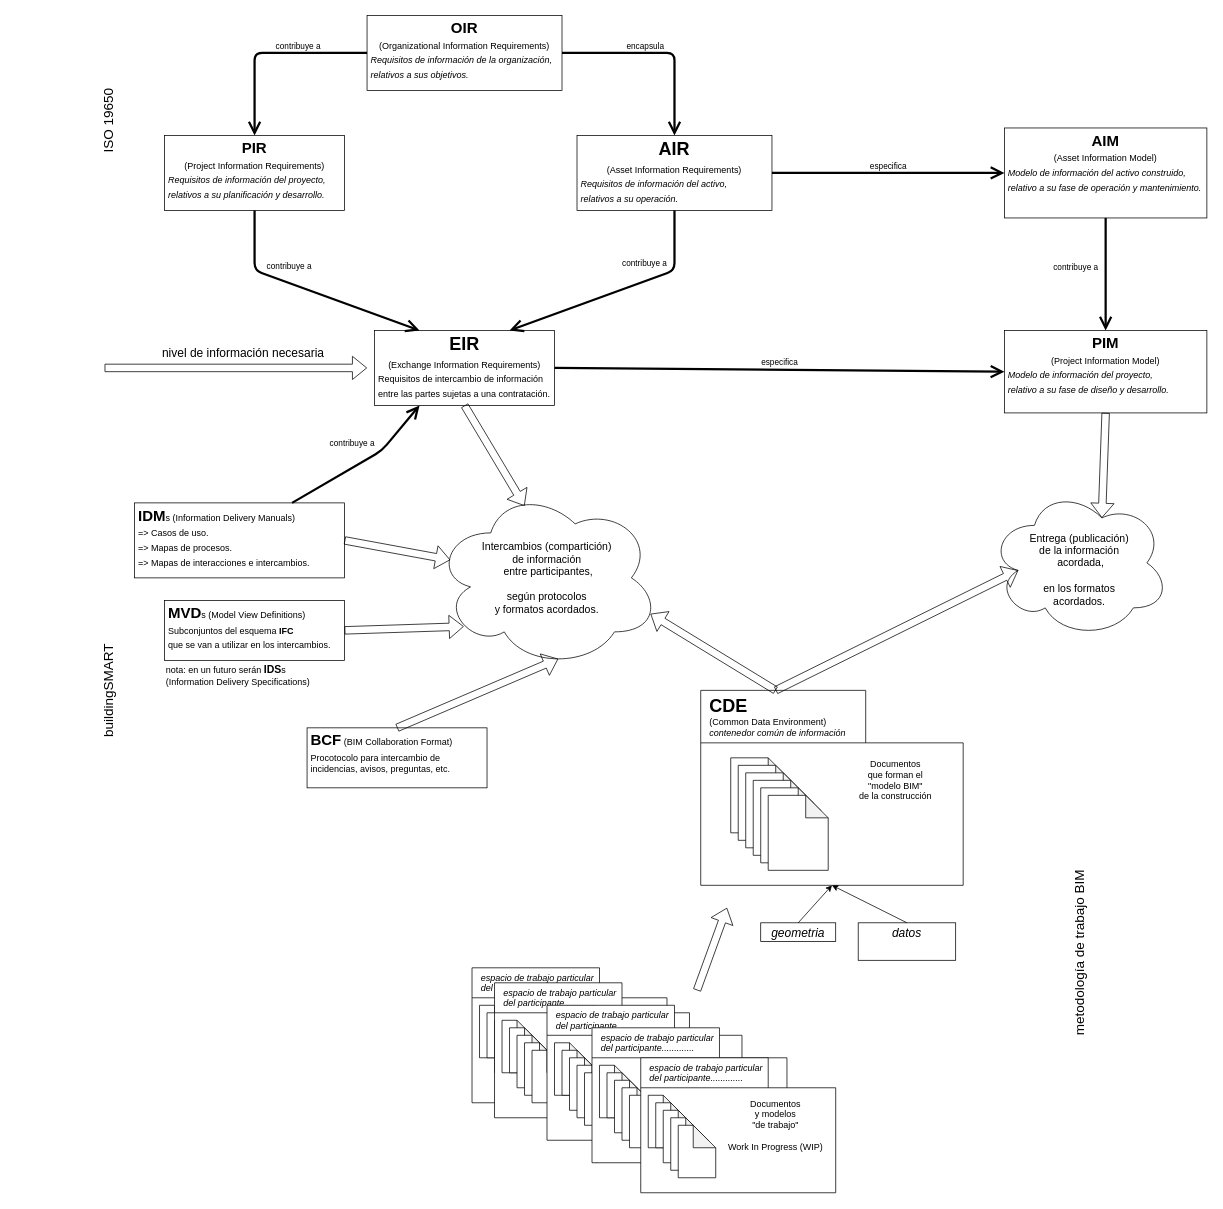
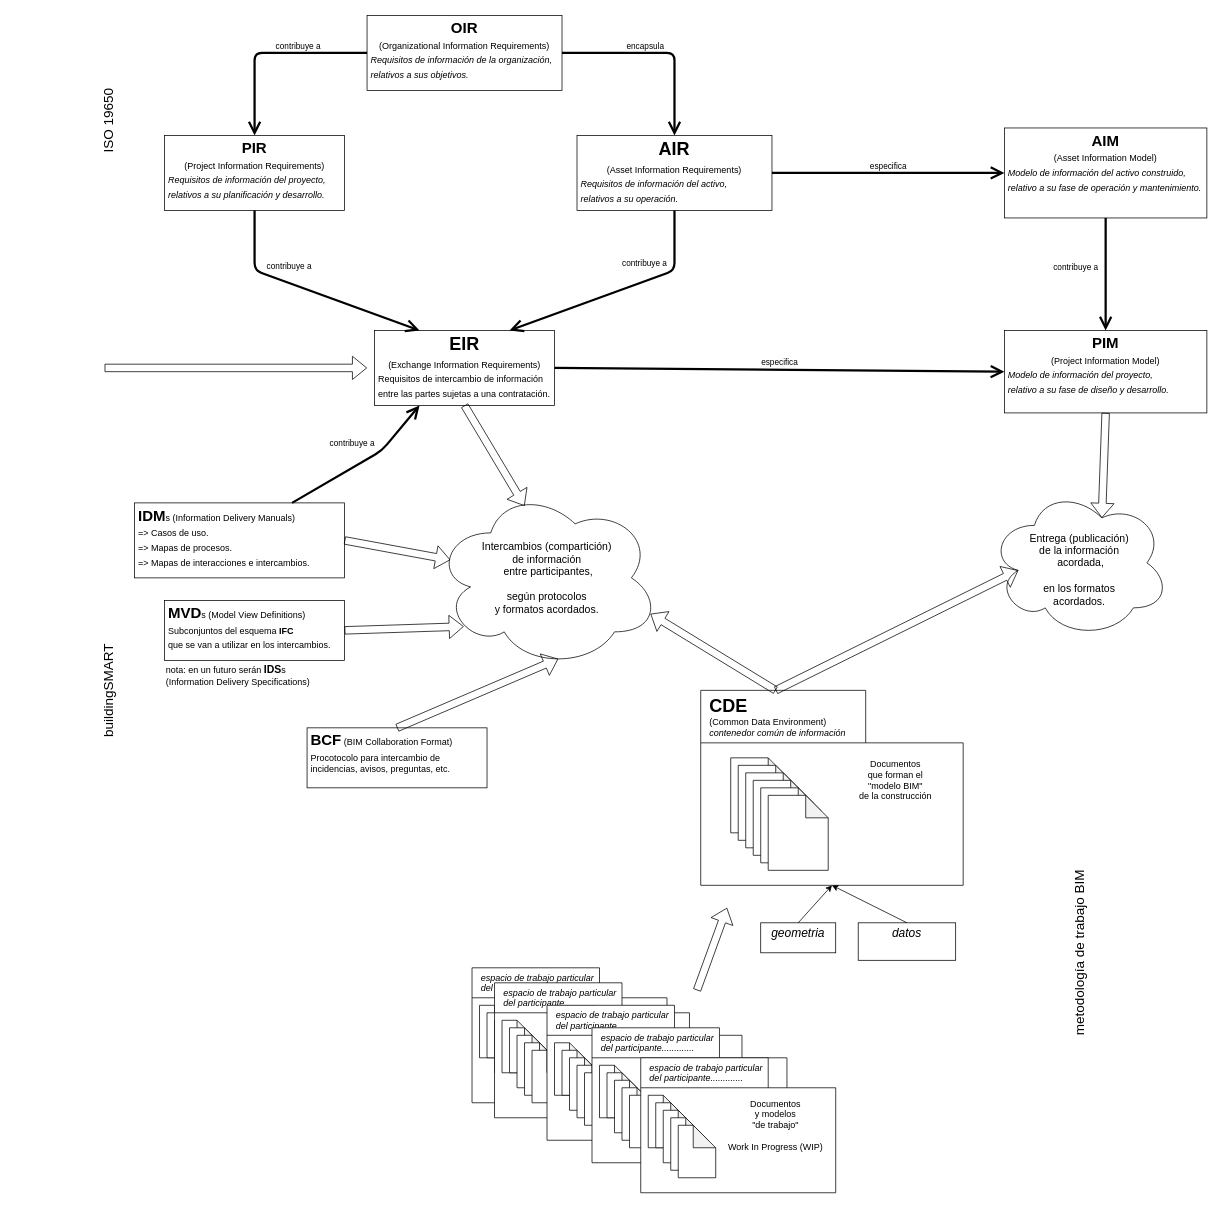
node "nivel de información necesaria": removed
node "geometria": size 75x19 -> 75x30
